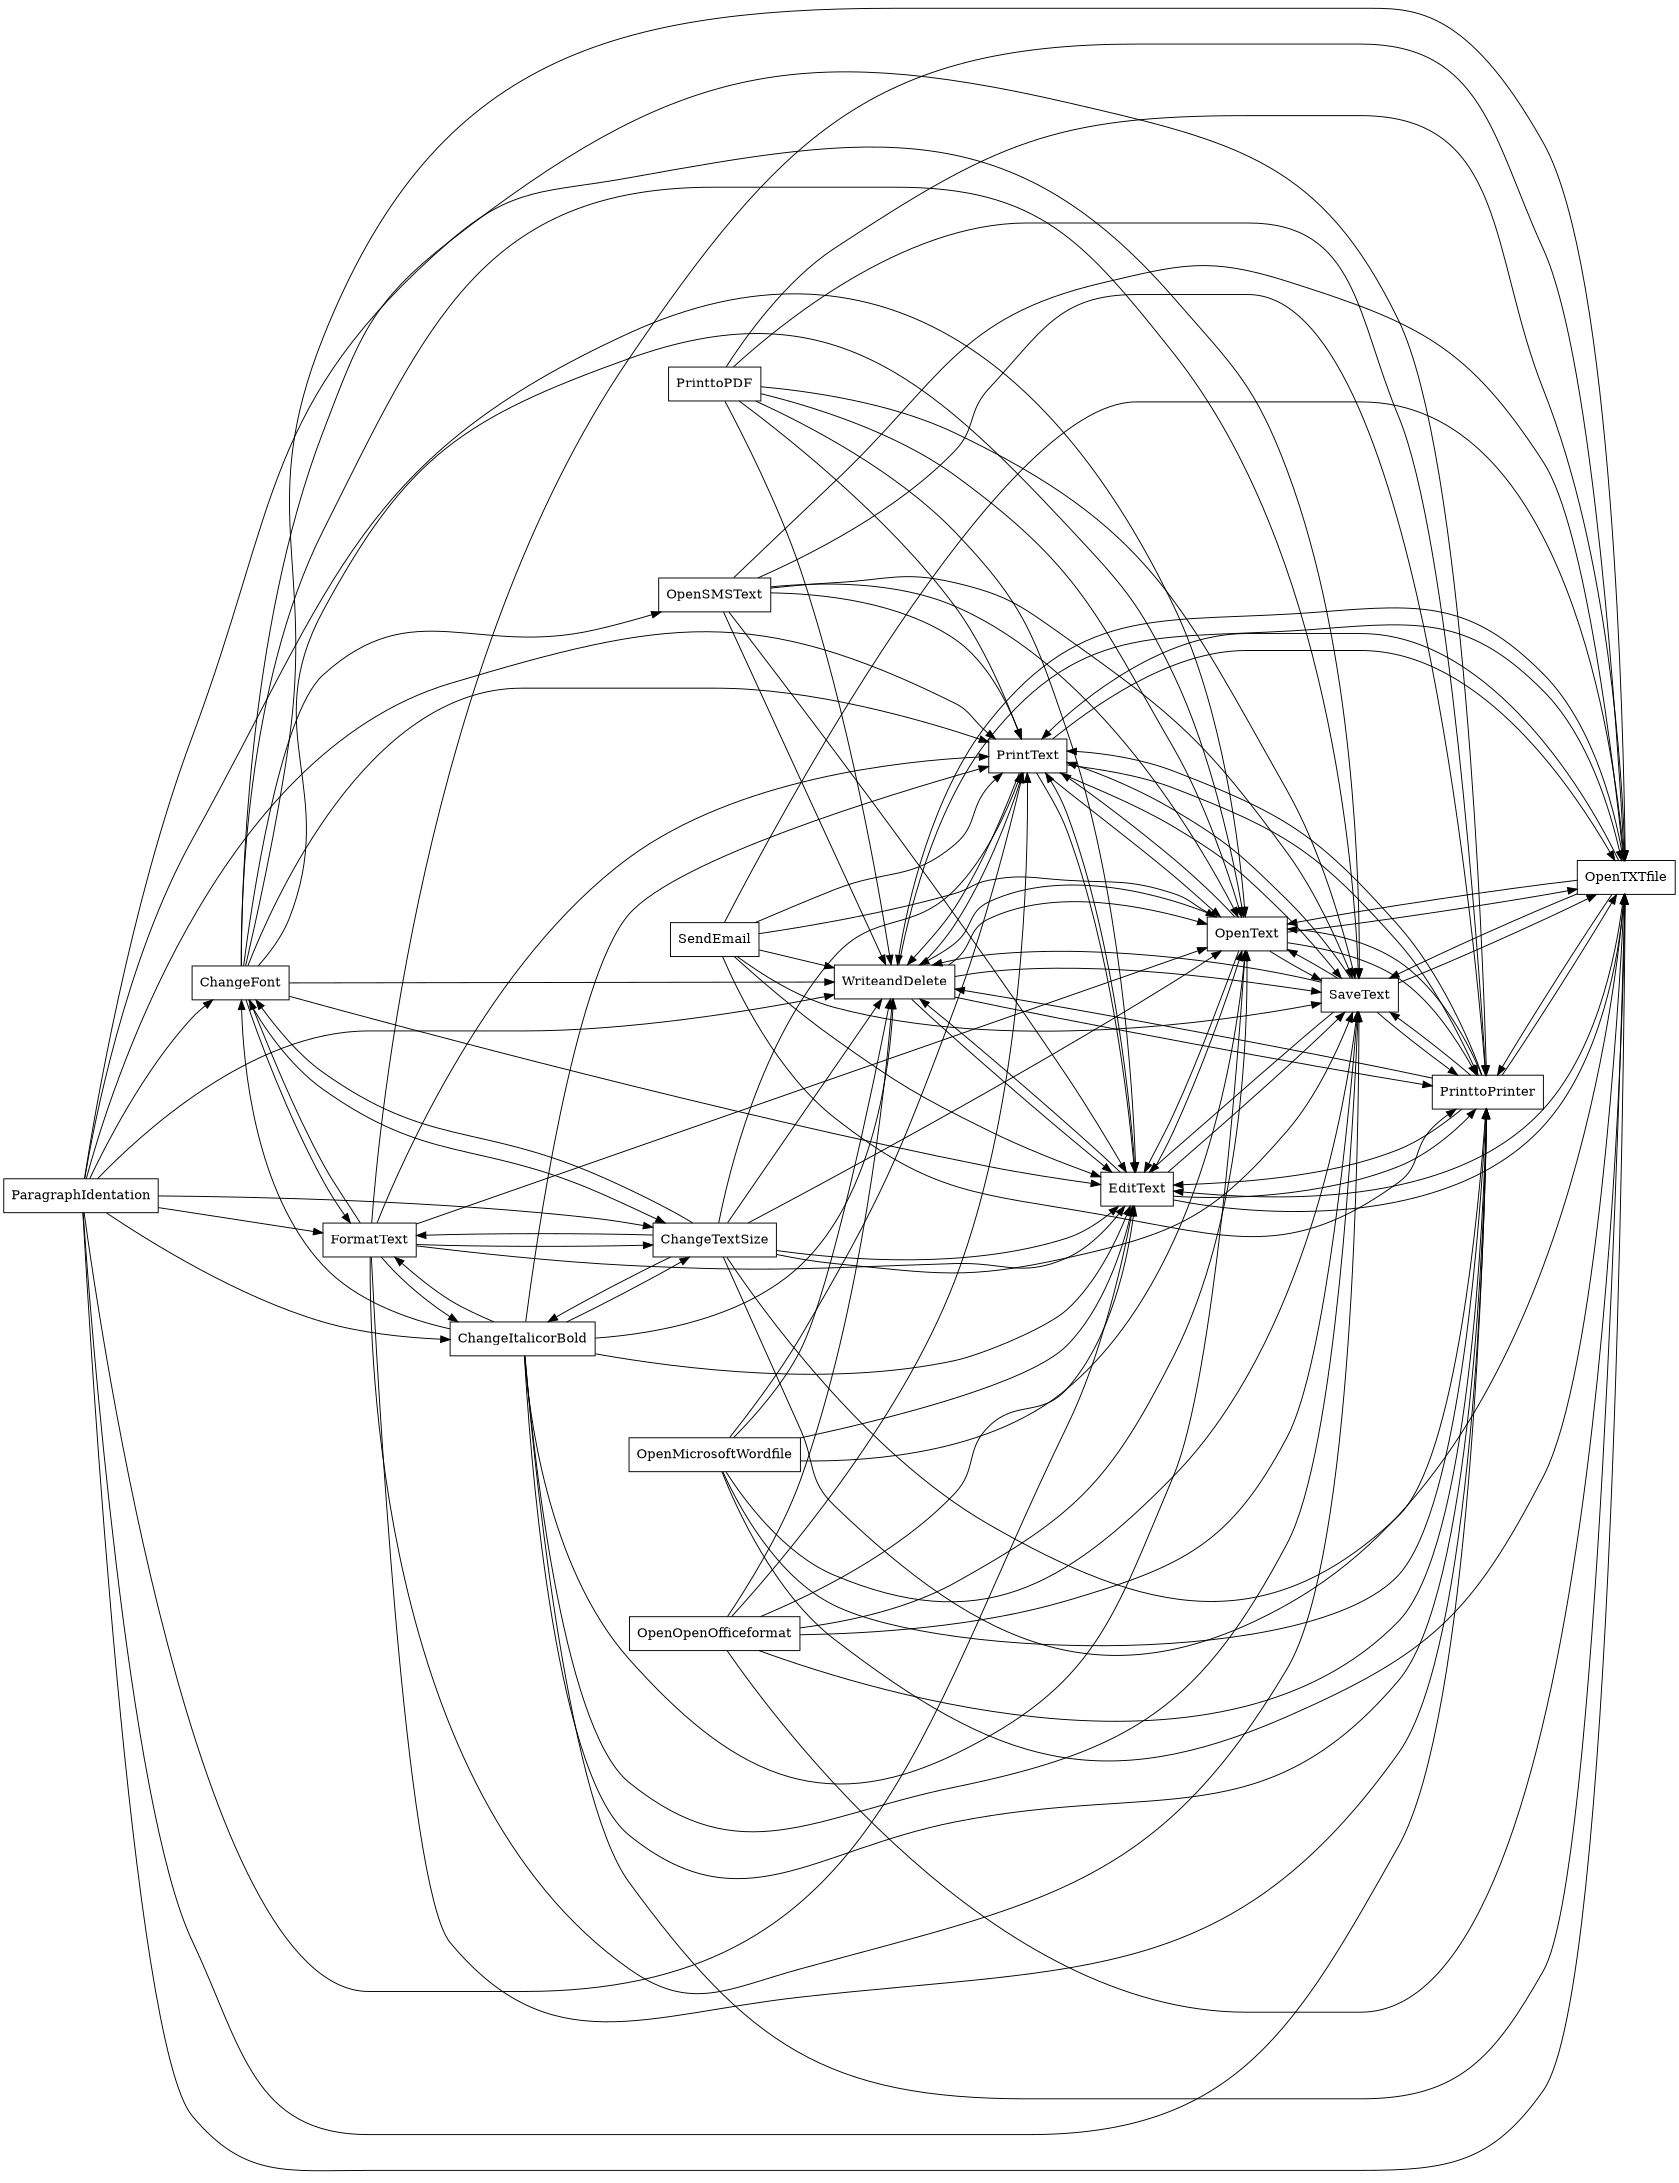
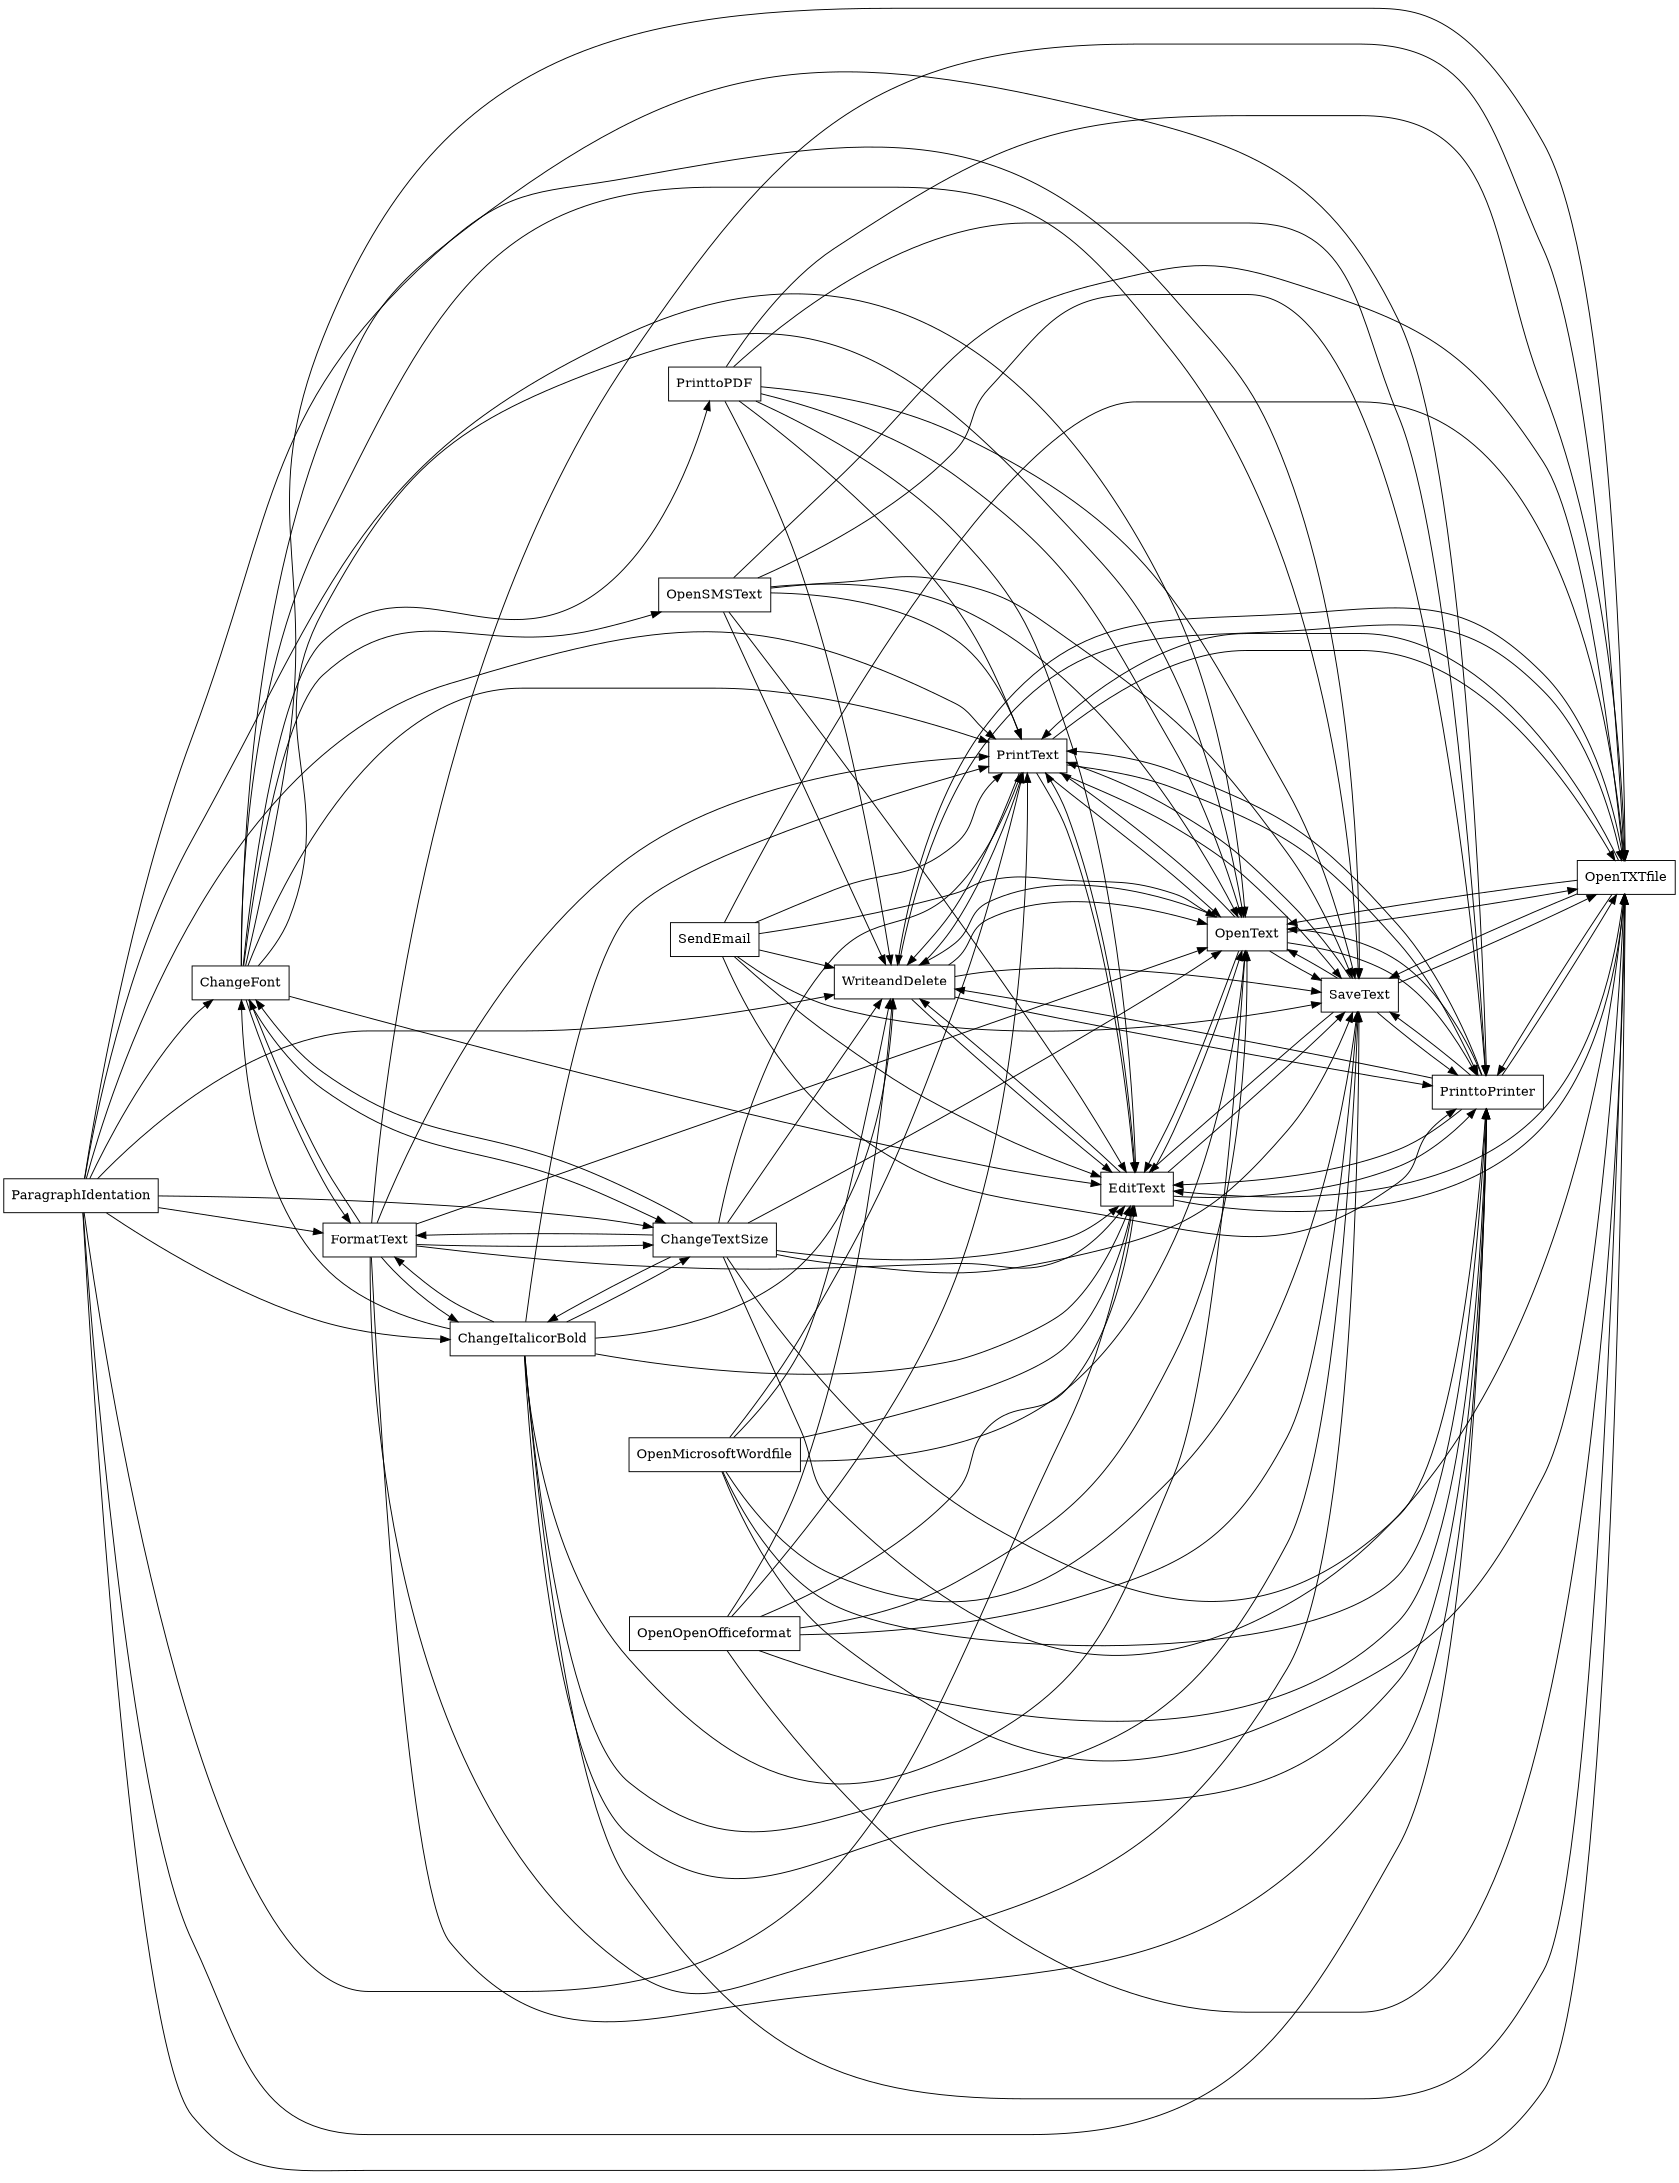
edge "SaveText" -> "WriteandDelete": removed
edge "ChangeFont" -> "WriteandDelete": now "ChangeFont" -> "PrinttoPDF"
